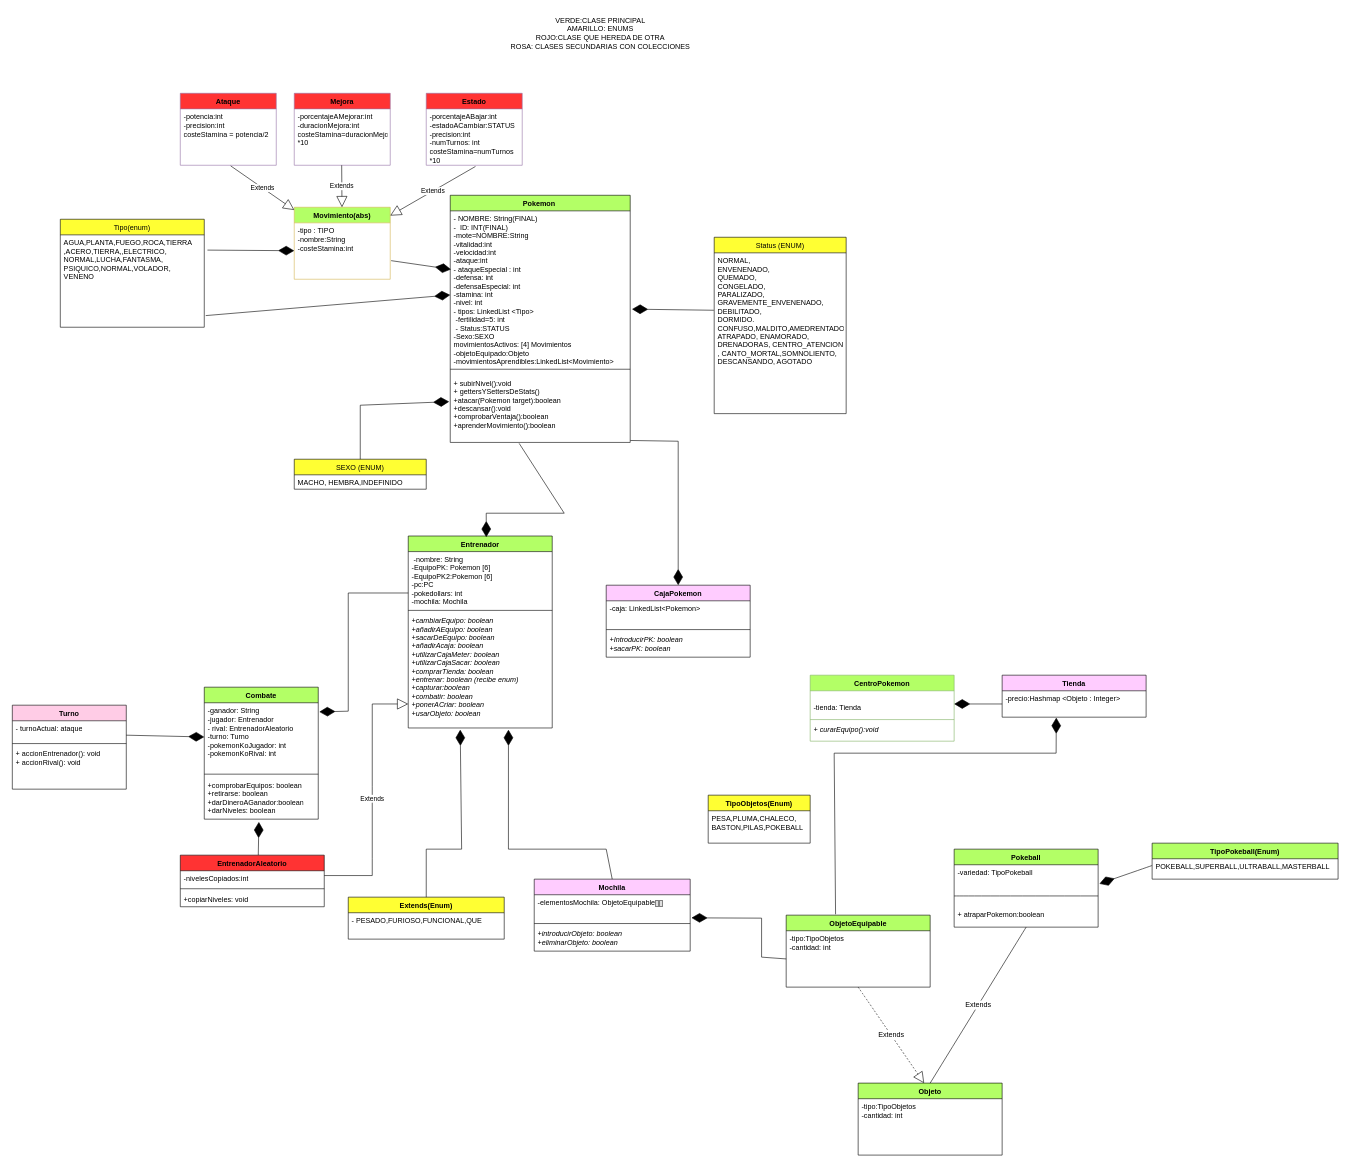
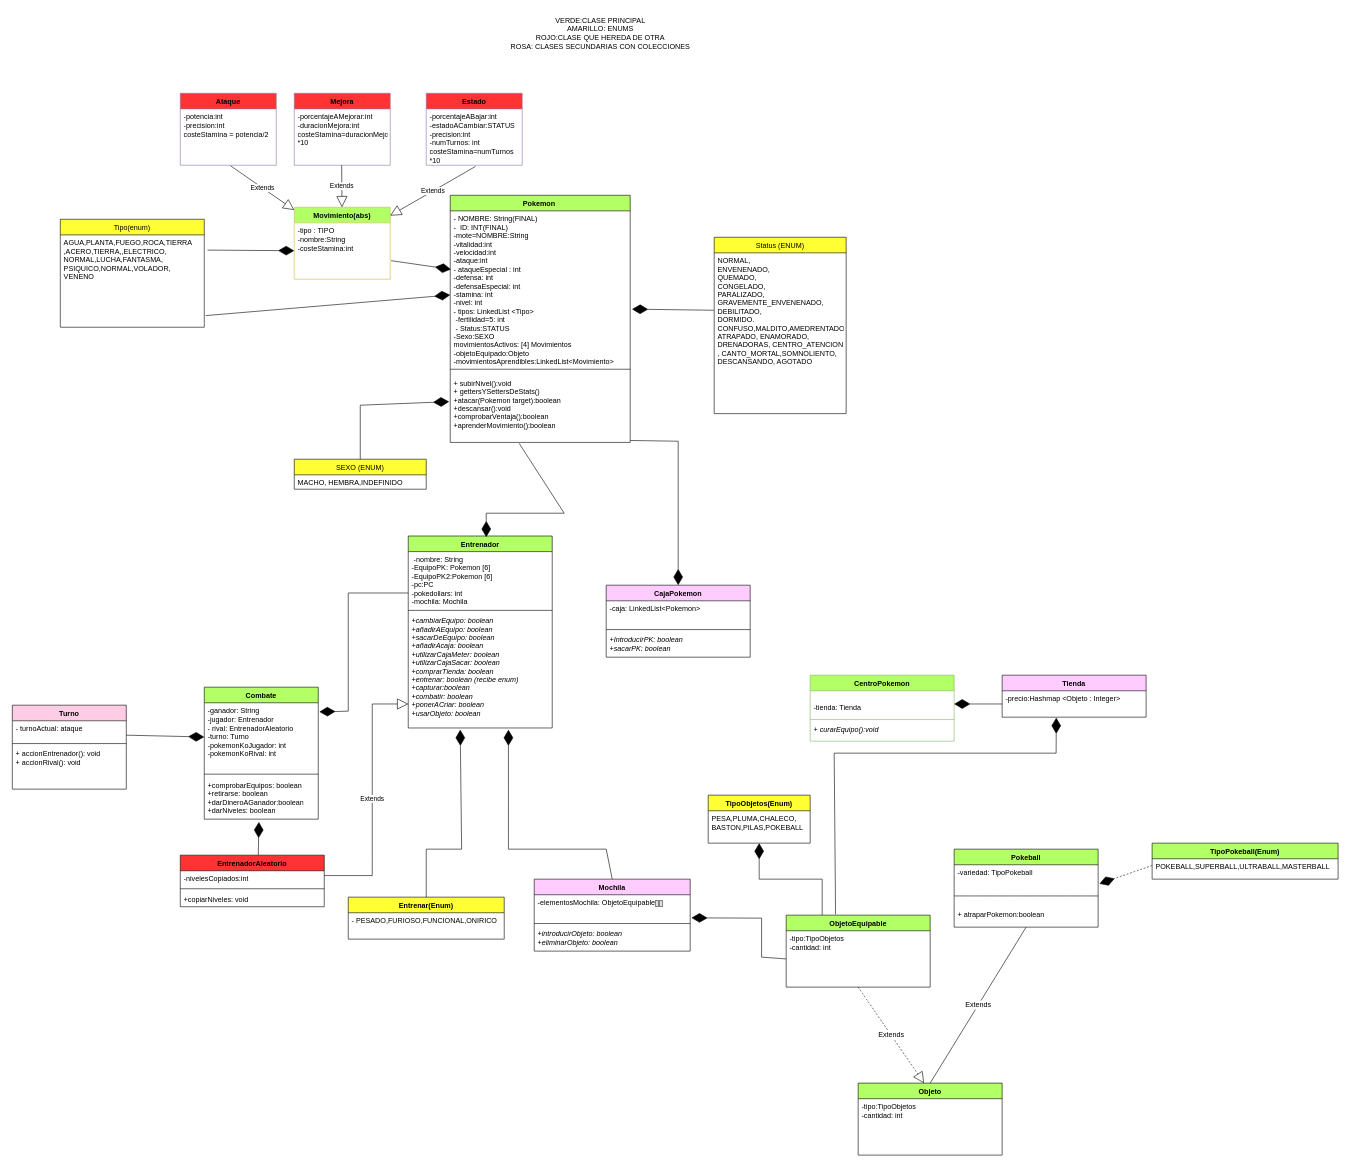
edge "POKEBALL,SUPERBALL,ULTRABALL,MASTERBALL" -> "-variedad: TipoPokeball + atraparPokemon:boolean": style solid -> dashed
edge "ObjetoEquipable" -> "TipoObjetos(Enum)": added
node "Extends(Enum)": label "Extends(Enum)" -> "Entrenar(Enum)"
node "- PESADO,FURIOSO,FUNCIONAL,QUE": label "- PESADO,FURIOSO,FUNCIONAL,QUE" -> "- PESADO,FURIOSO,FUNCIONAL,ONIRICO"
